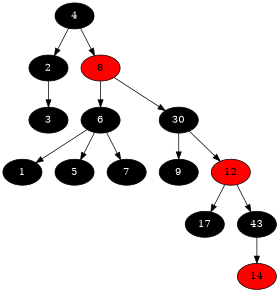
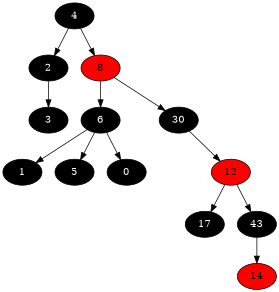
node "7": label "7" -> "0"
node "9": removed
